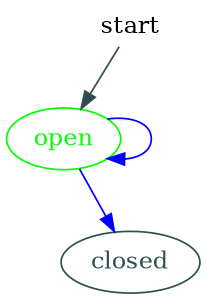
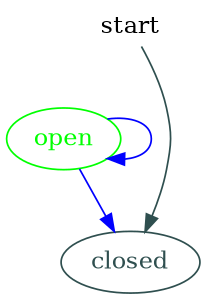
edge "start" -> "open": now "start" -> "closed"
